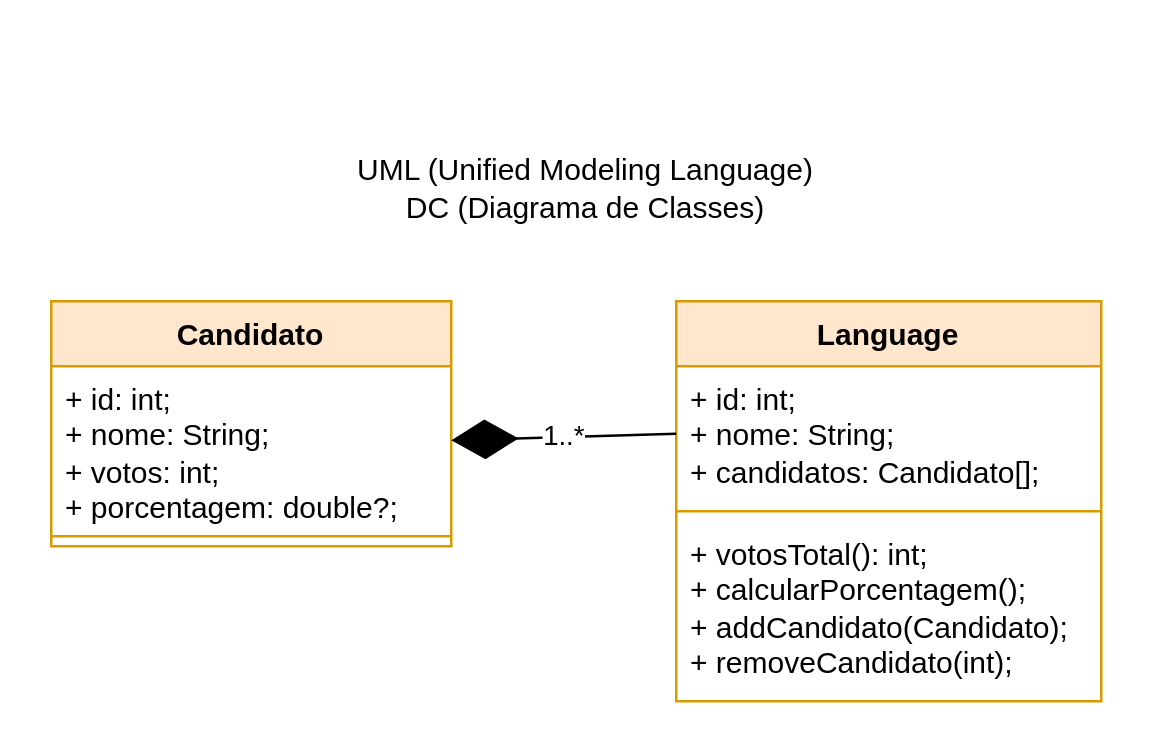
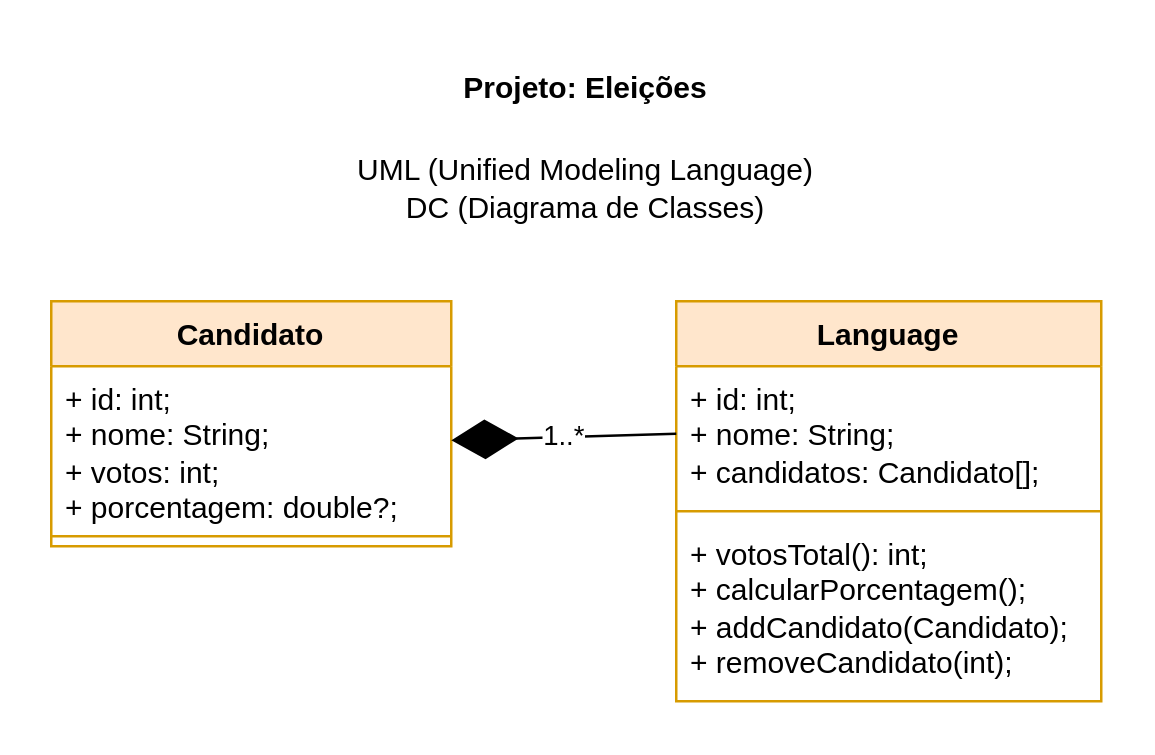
node "Projeto: Eleições": added
